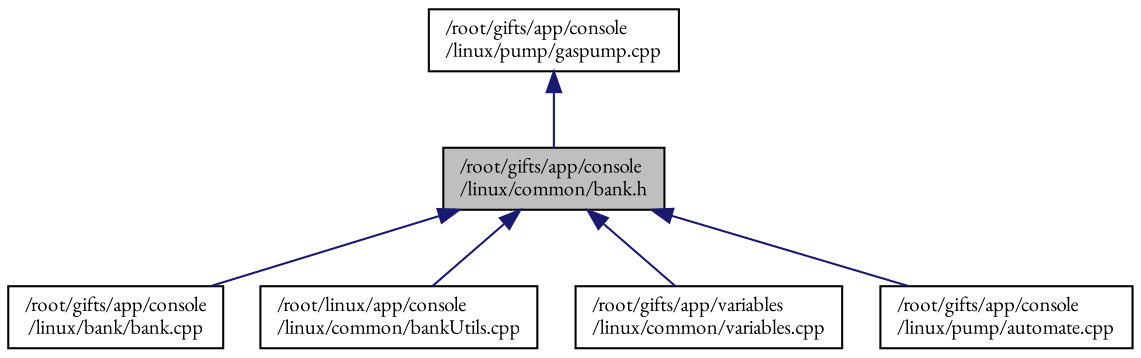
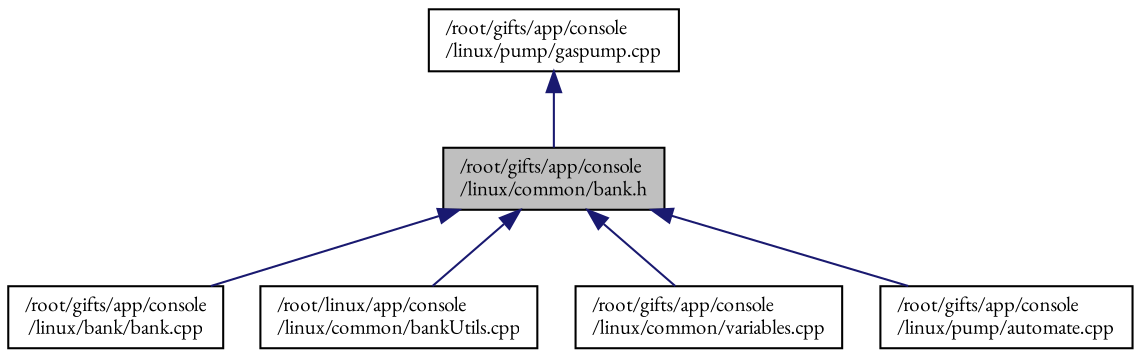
node "/root/gifts/app/variables /linux/common/variables.cpp": label "/root/gifts/app/variables /linux/common/variables.cpp" -> "/root/gifts/app/console /linux/common/variables.cpp"
